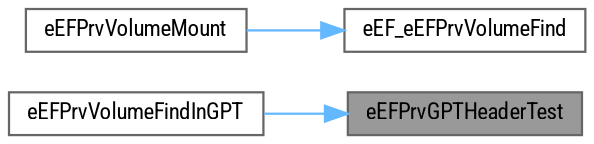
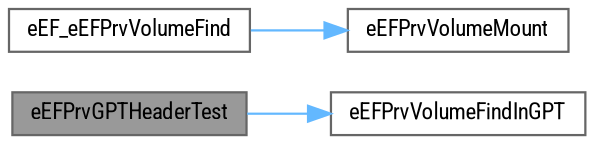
edge "eEFPrvVolumeMount" -> "eEF_eEFPrvVolumeFind": reversed
edge "eEFPrvVolumeFindInGPT" -> "eEFPrvGPTHeaderTest": reversed
